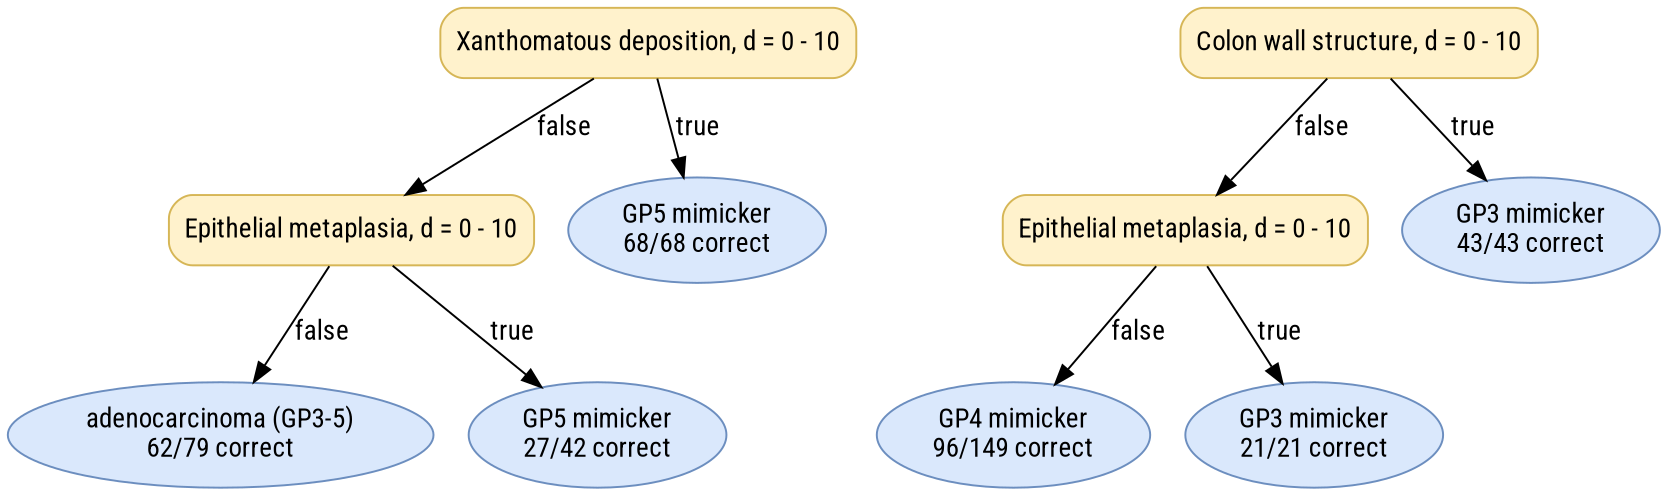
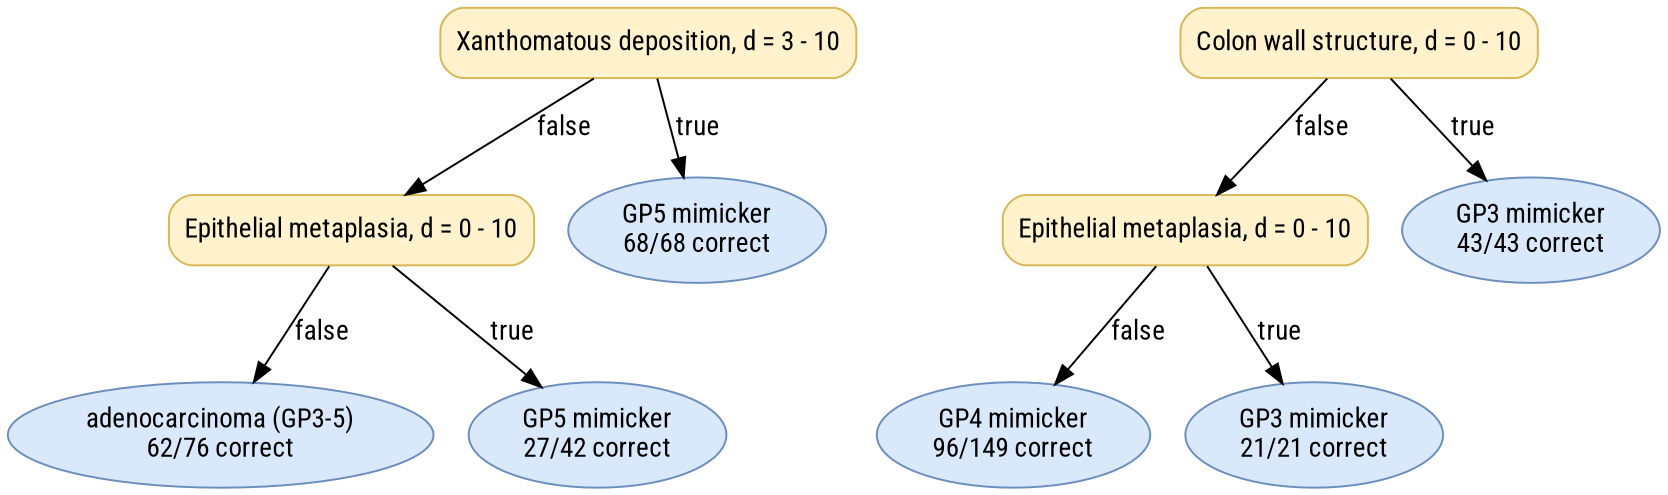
node "Xanthomatous deposition, d = 0 - 10": label "Xanthomatous deposition, d = 0 - 10" -> "Xanthomatous deposition, d = 3 - 10"
node "adenocarcinoma (GP3-5)": text "62/79 correct" -> "62/76 correct"
